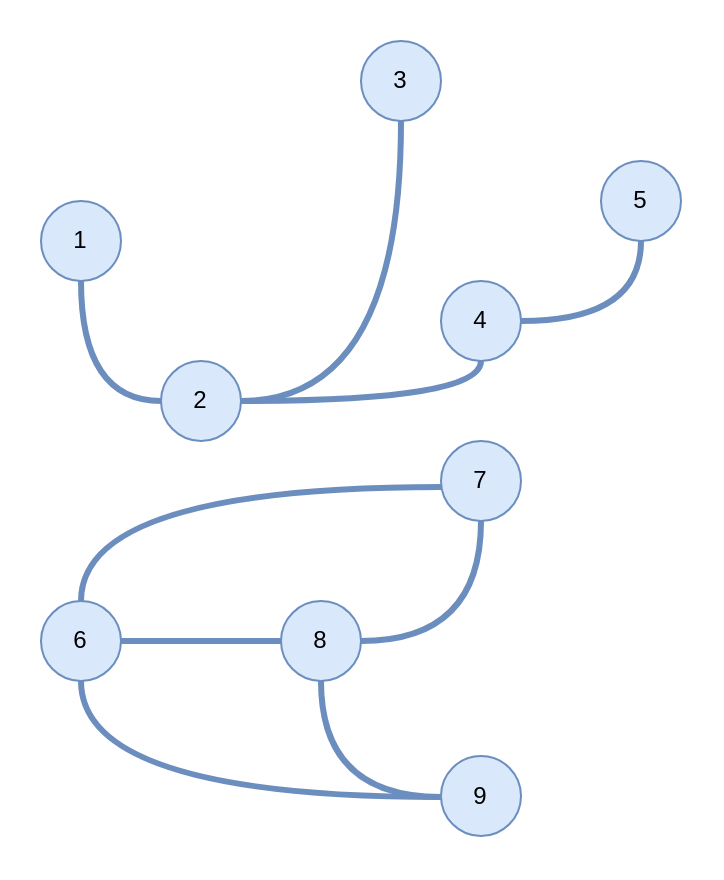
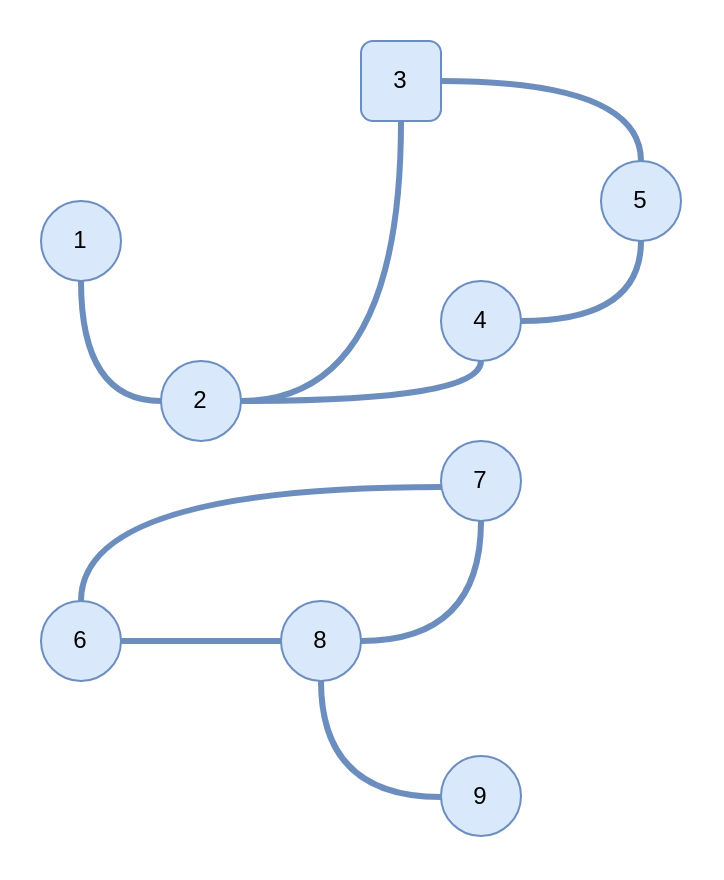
node "3": shape ellipse -> rounded rectangle
edge "3" -- "5": added
edge "6" -- "9": removed
